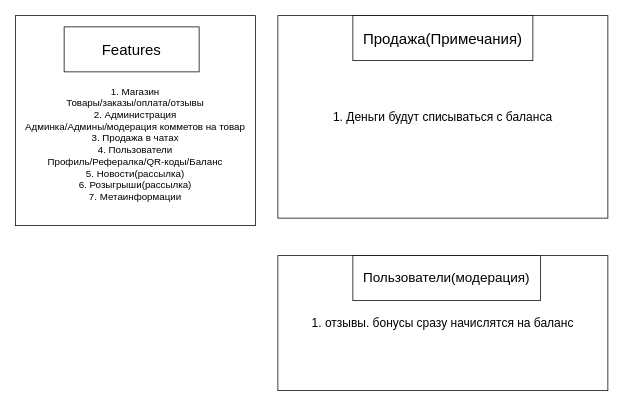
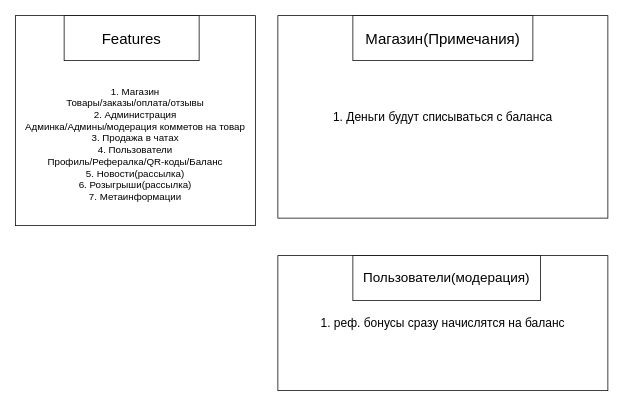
node "Продажа(Примечания)": label "Продажа(Примечания)" -> "Магазин(Примечания)"
node "Features": moved (132, 49) -> (132, 38)
node "1. отзывы. бонусы сразу начислятся на баланс": label "1. отзывы. бонусы сразу начислятся на баланс" -> "1. реф. бонусы сразу начислятся на баланс"
